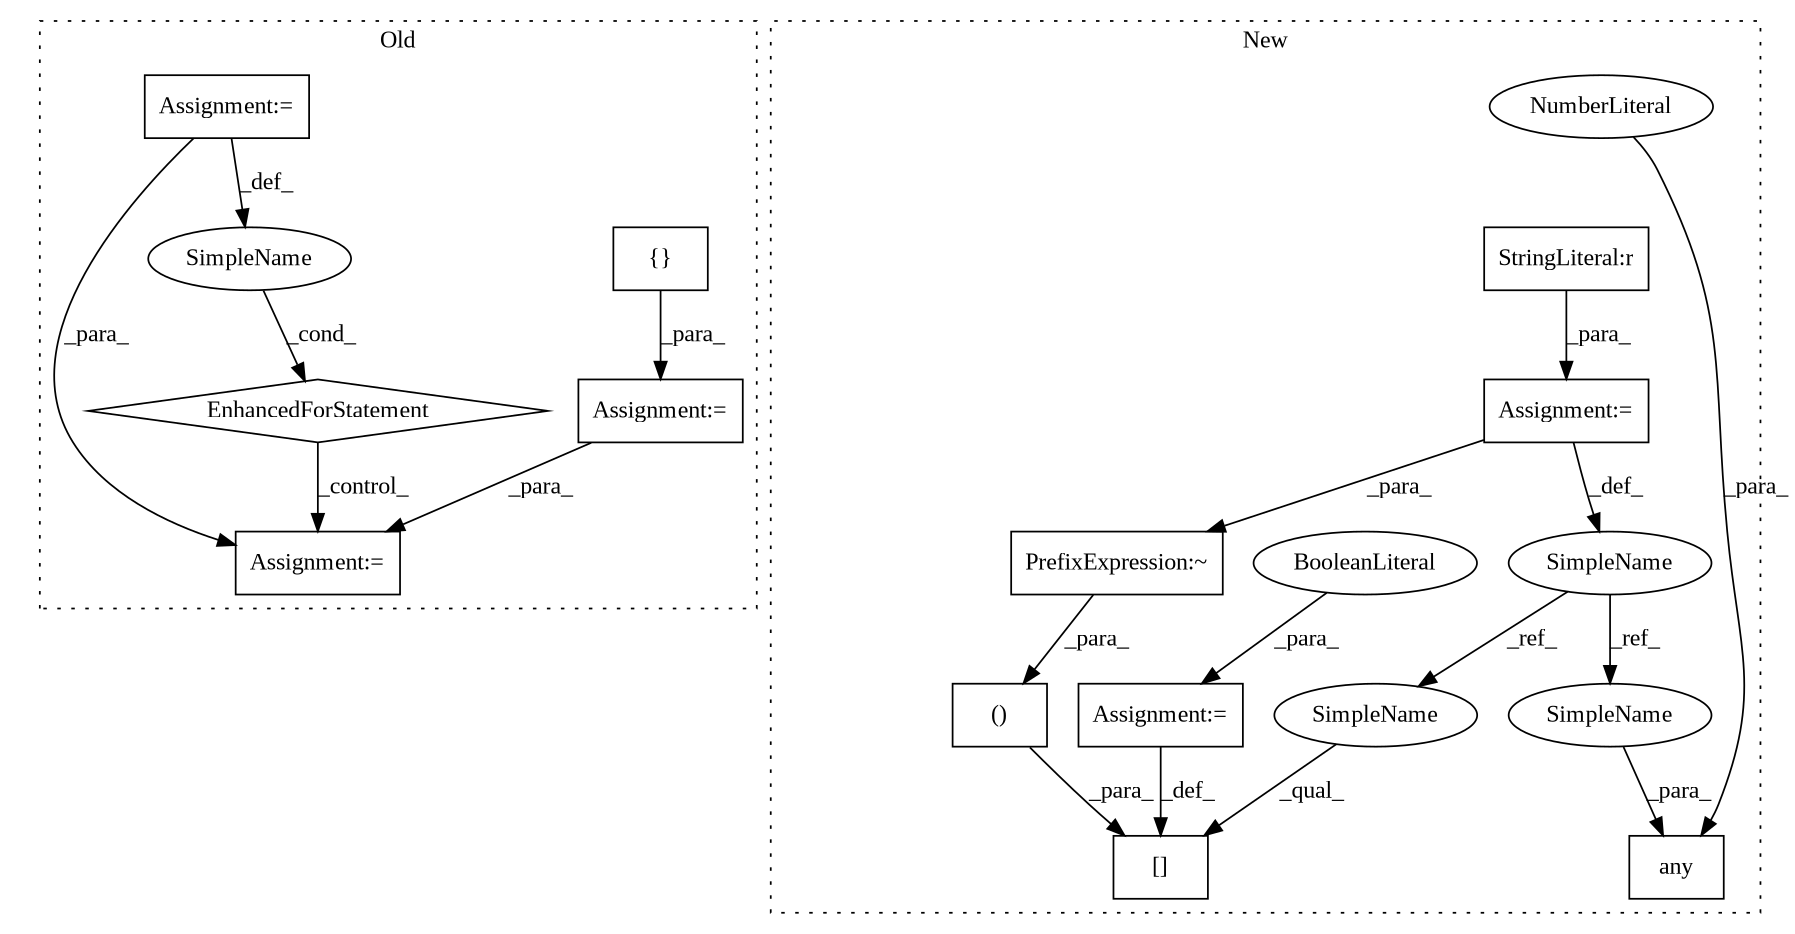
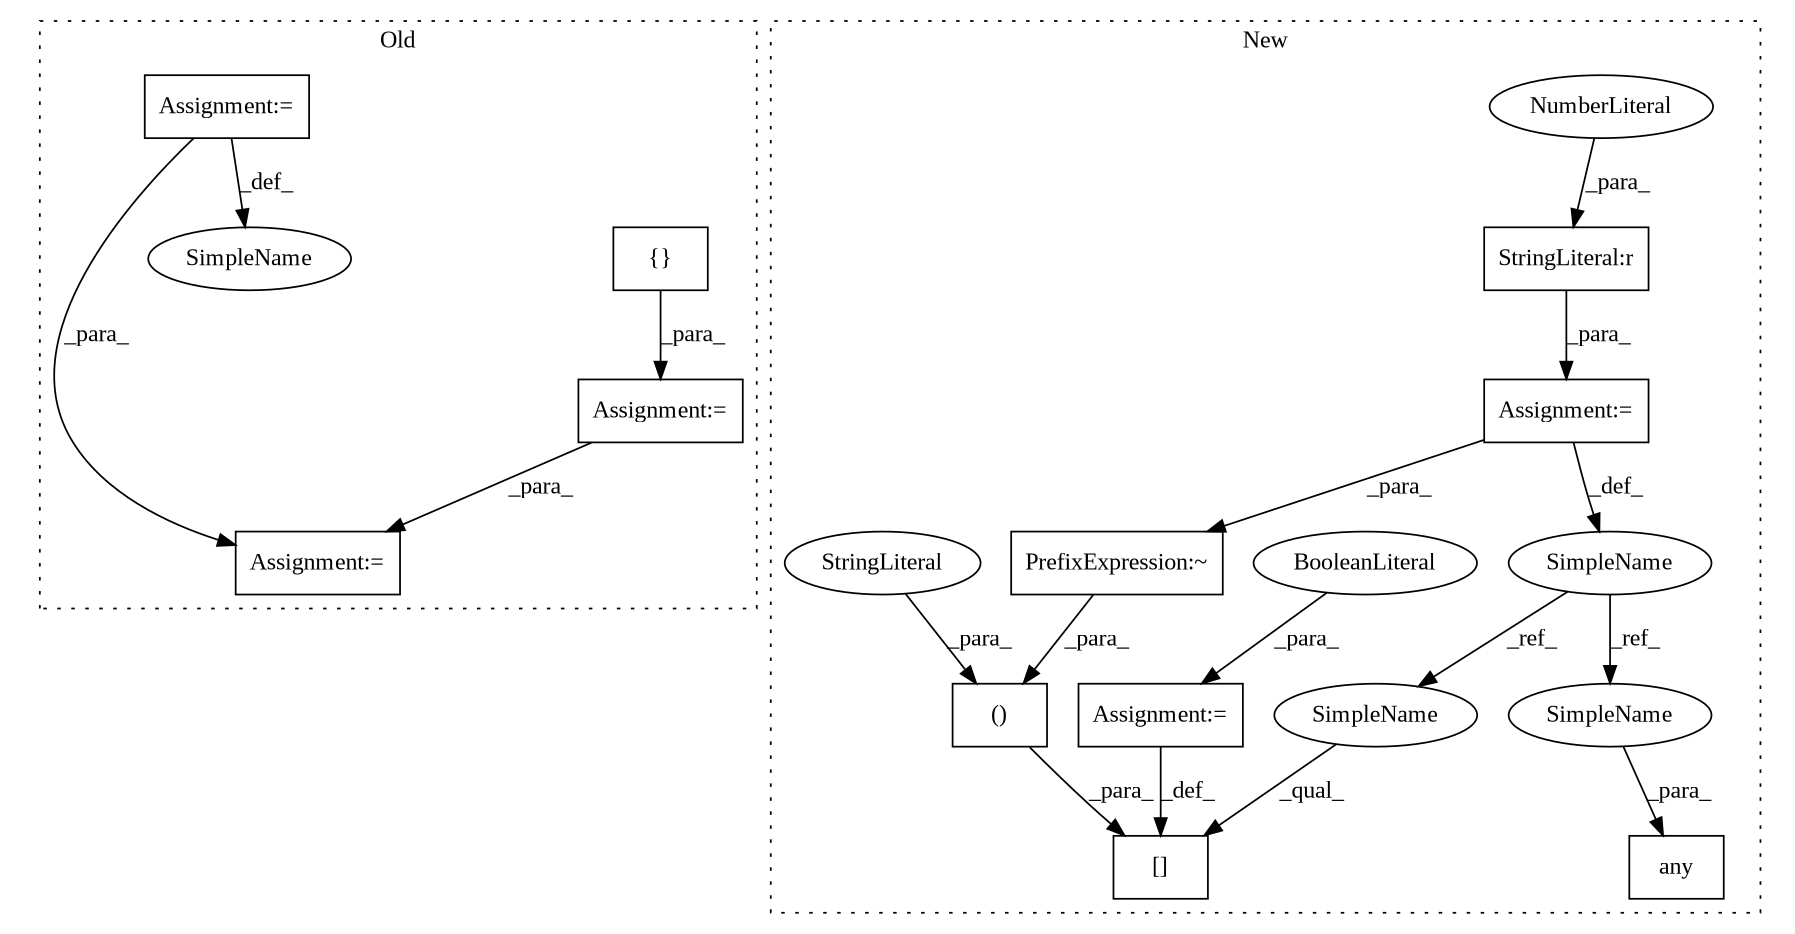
node "EnhancedForStatement": removed
edge "NumberLiteral" -> "any": now "NumberLiteral" -> "StringLiteral:r"
node "StringLiteral": added
